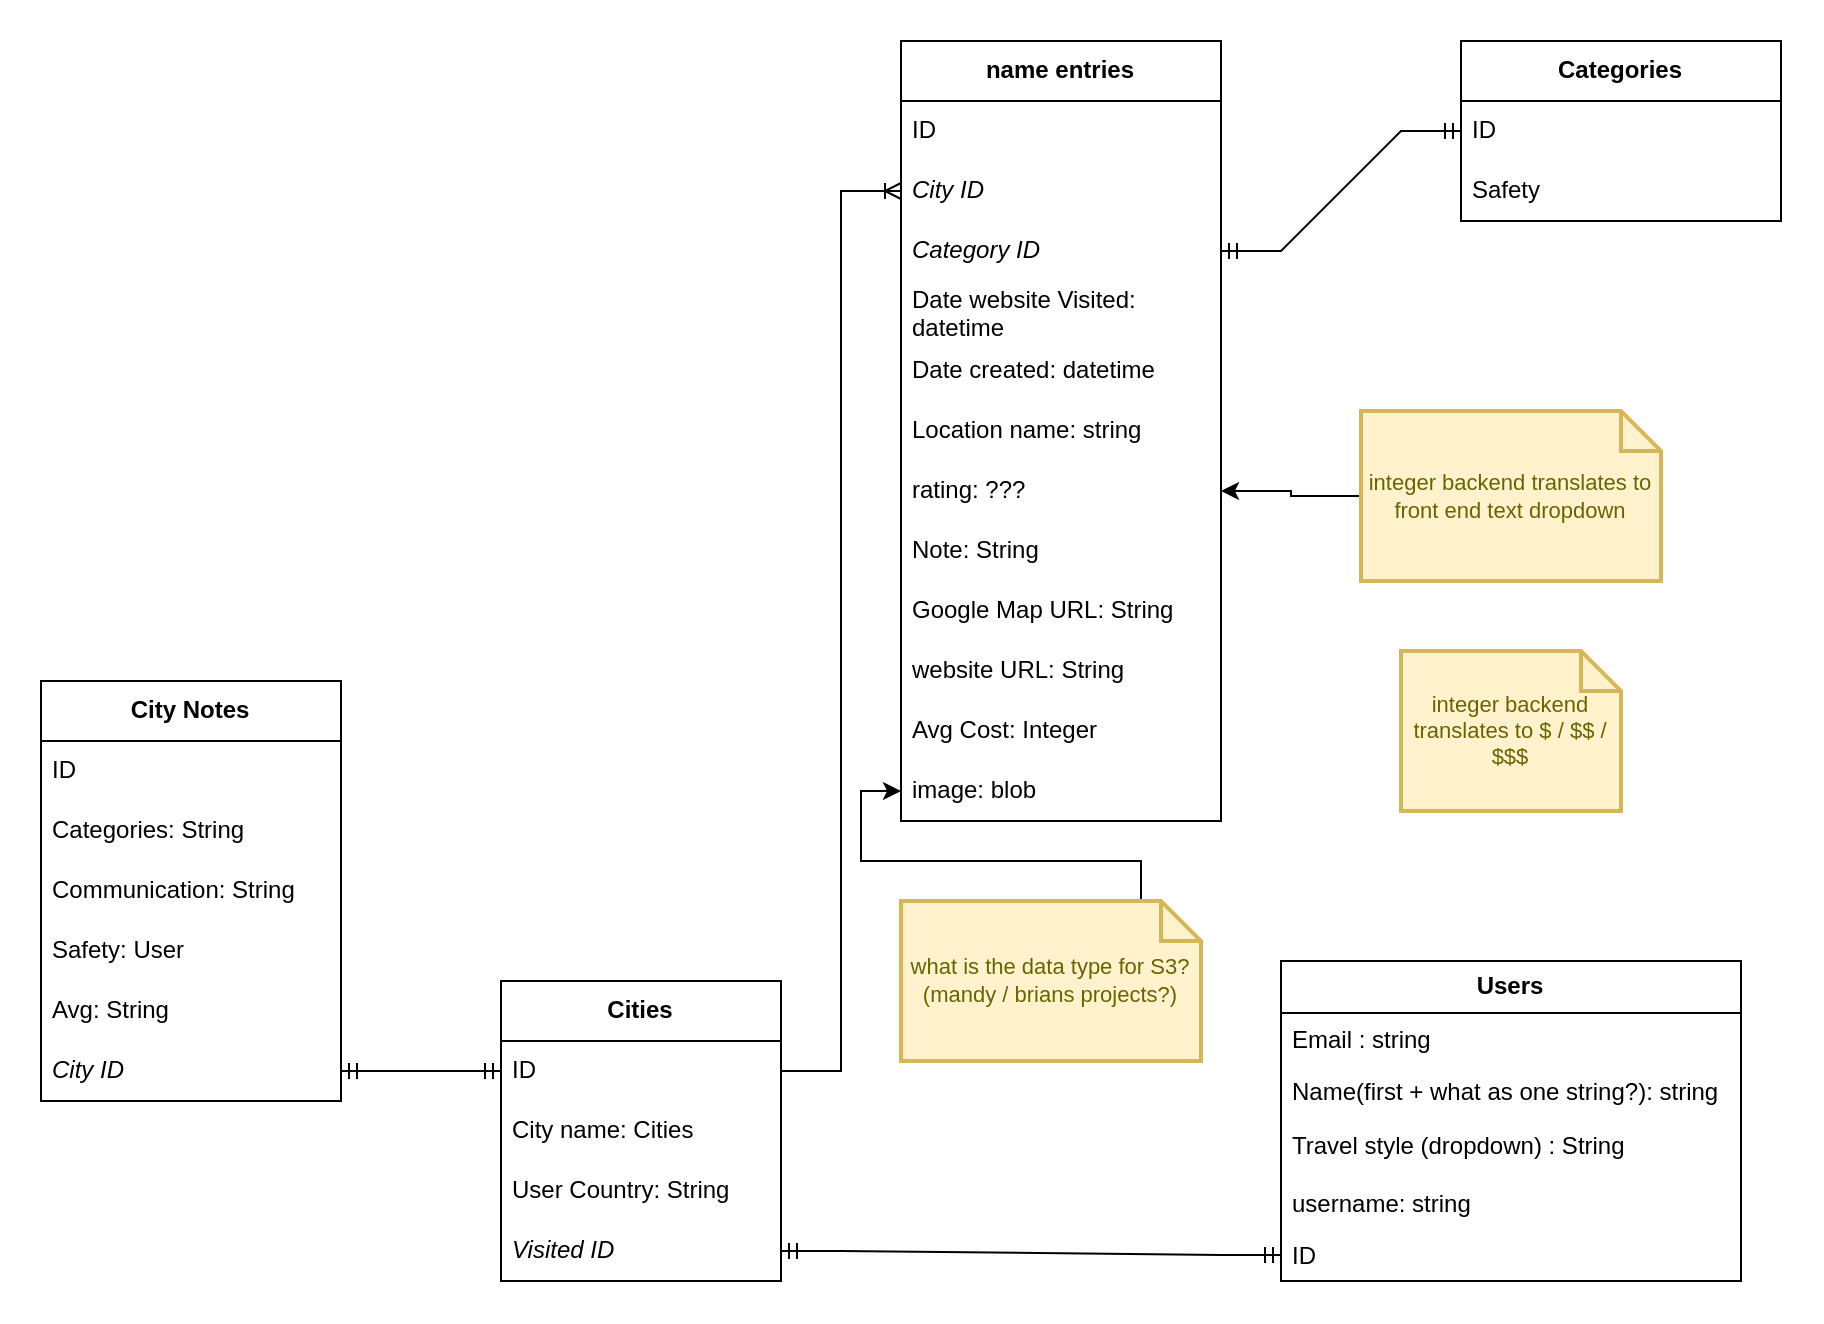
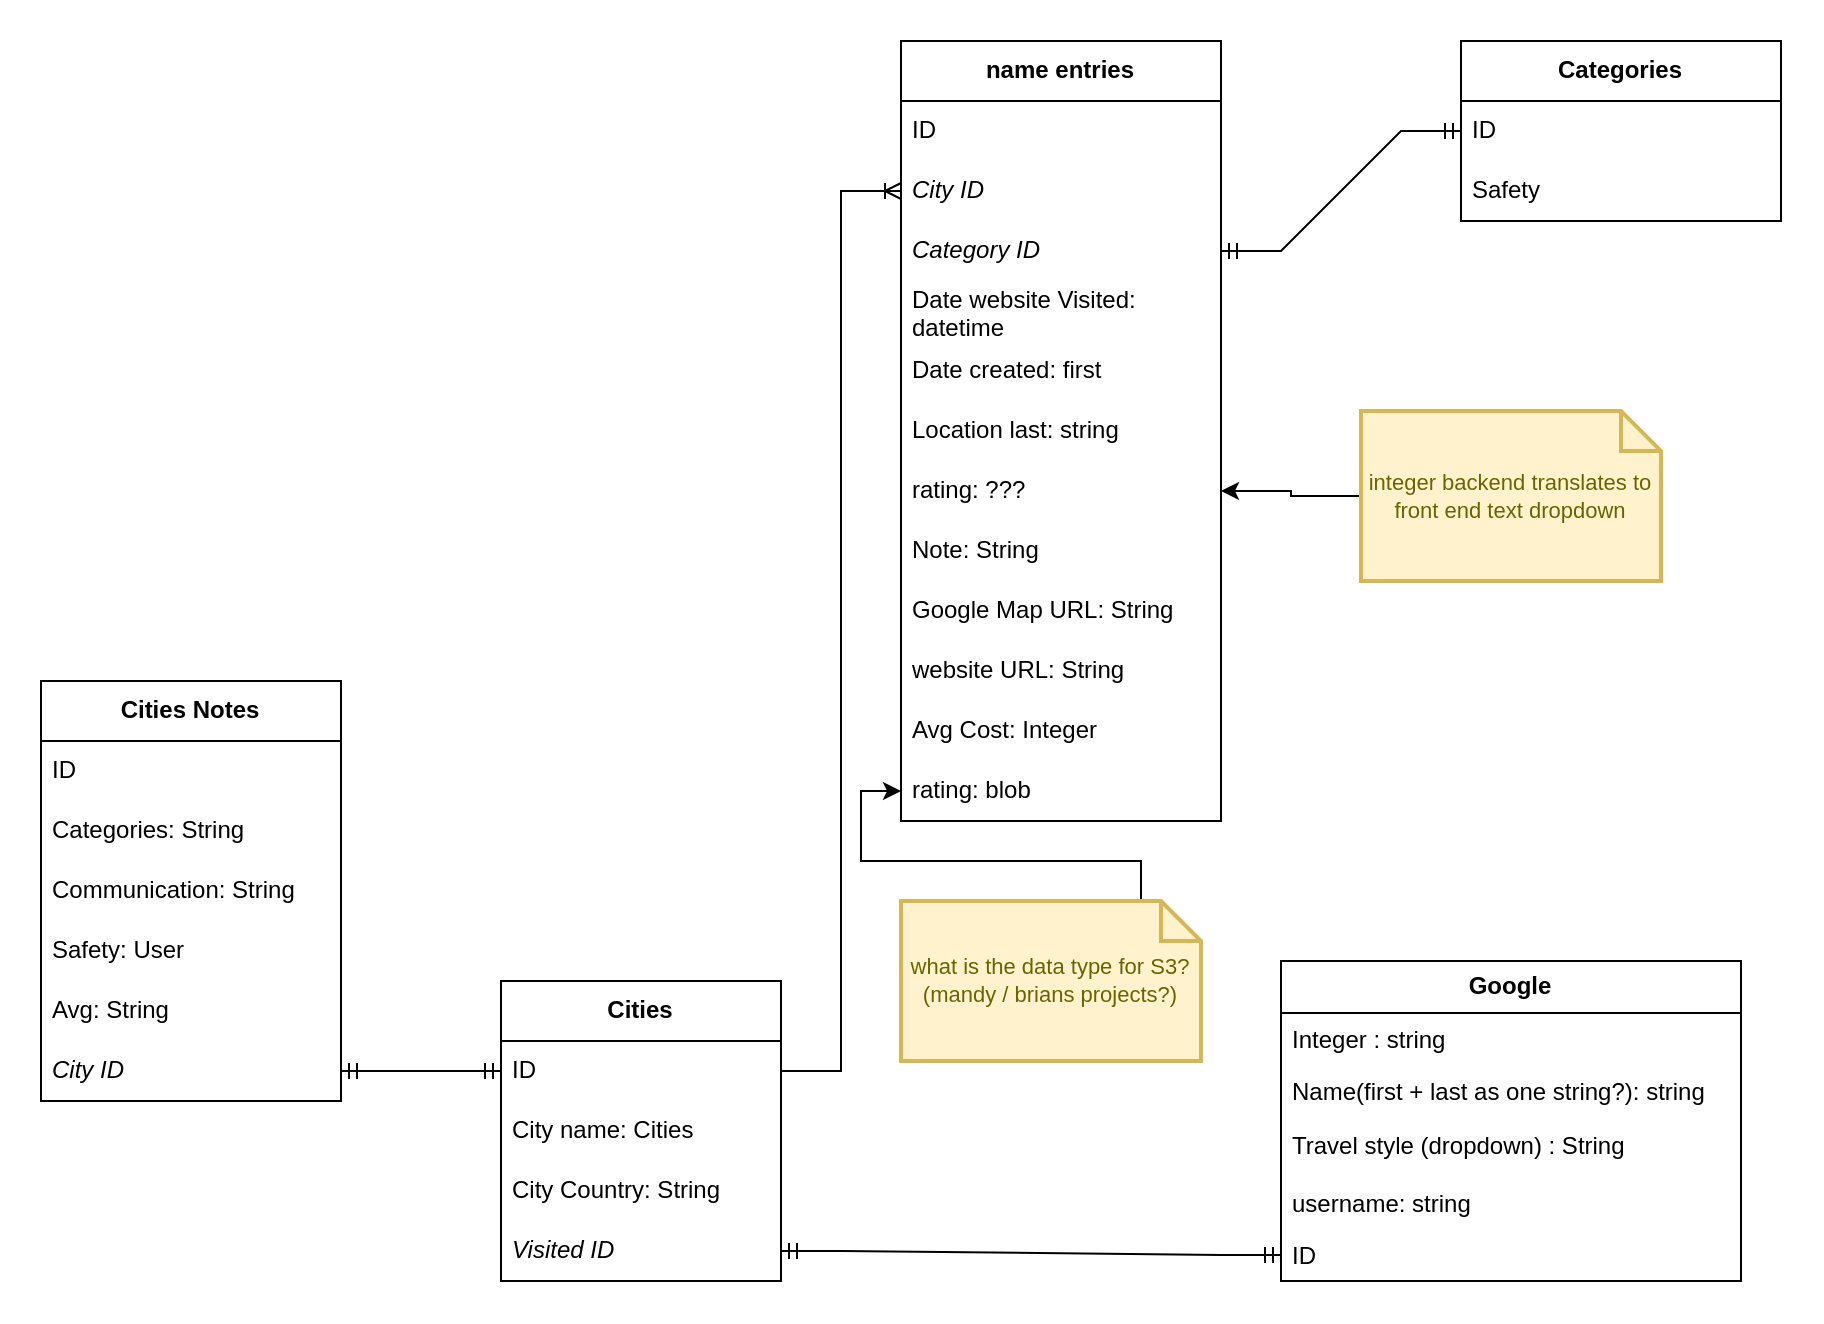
node "Date created: datetime": label "Date created: datetime" -> "Date created: first"
node "Location name: string": label "Location name: string" -> "Location last: string"
node "City Notes": label "City Notes" -> "Cities Notes"
node "integer backend translates to $ / $$ / $$$": removed
node "image: blob": label "image: blob" -> "rating: blob"
node "Users": label "Users" -> "Google"
node "Email : string": label "Email : string" -> "Integer : string"
node "Name(first + what as one string?): string": label "Name(first + what as one string?): string" -> "Name(first + last as one string?): string"
node "User Country: String": label "User Country: String" -> "City Country: String"
